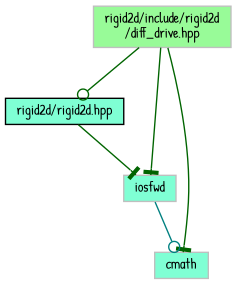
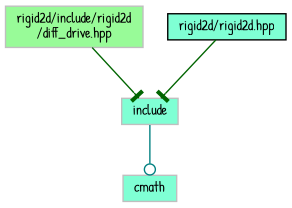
edge "rigid2d/include/rigid2d /diff_drive.hpp" -> "rigid2d/rigid2d.hpp": removed
edge "rigid2d/include/rigid2d /diff_drive.hpp" -> "cmath": removed
node "iosfwd": label "iosfwd" -> "include"
